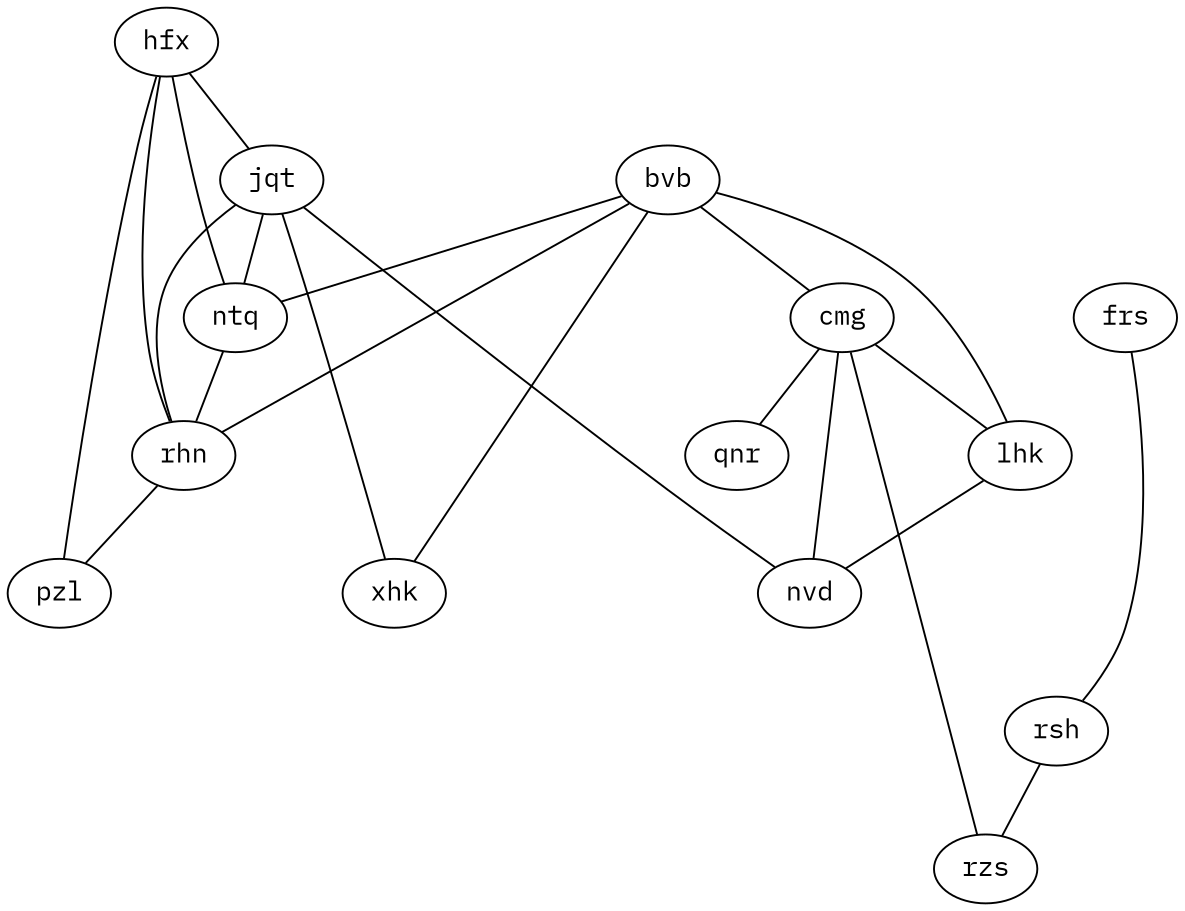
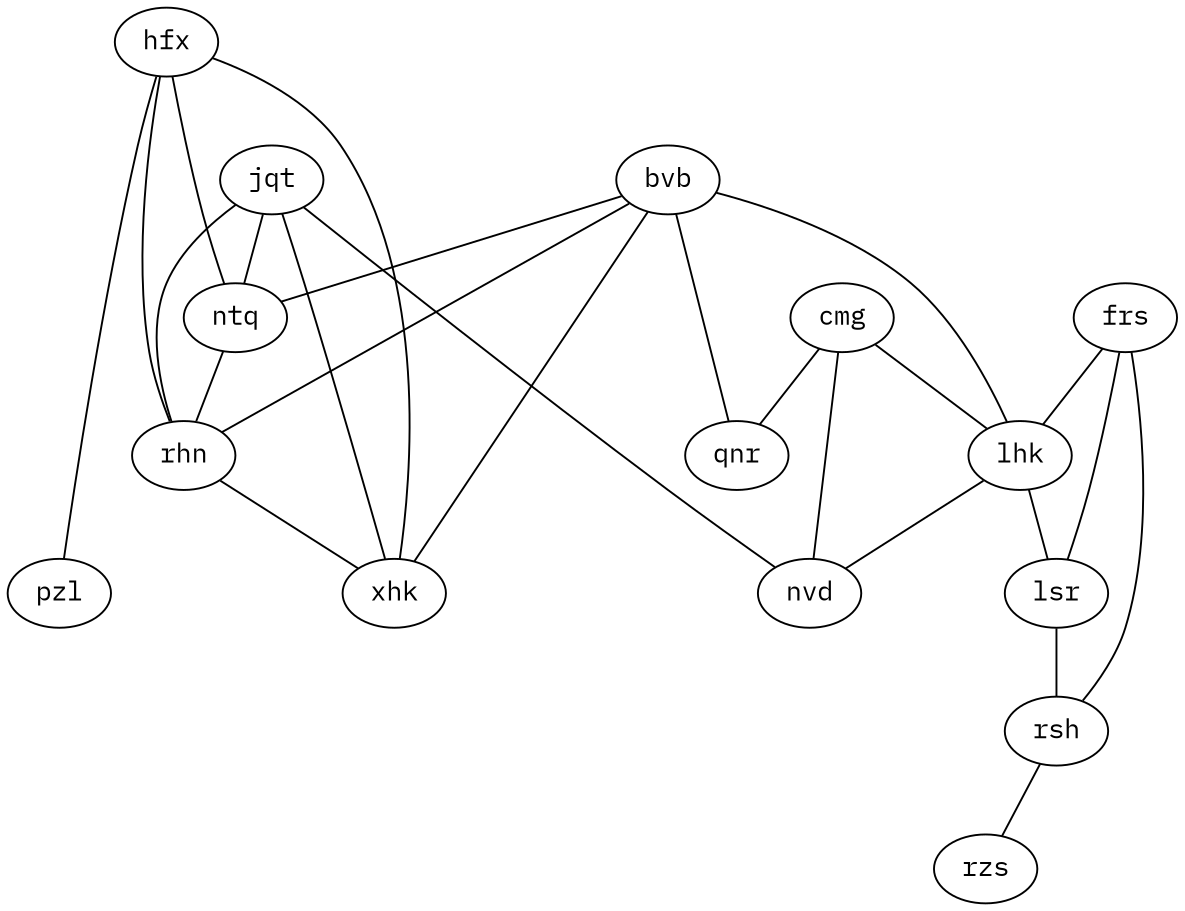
edge "hfx" -- "jqt": now "hfx" -- "xhk"
edge "bvb" -- "cmg": now "bvb" -- "qnr"
edge "frs" -- "lhk": added
edge "rhn" -- "pzl": now "rhn" -- "xhk"
edge "cmg" -- "rzs": removed
node "lsr": added
